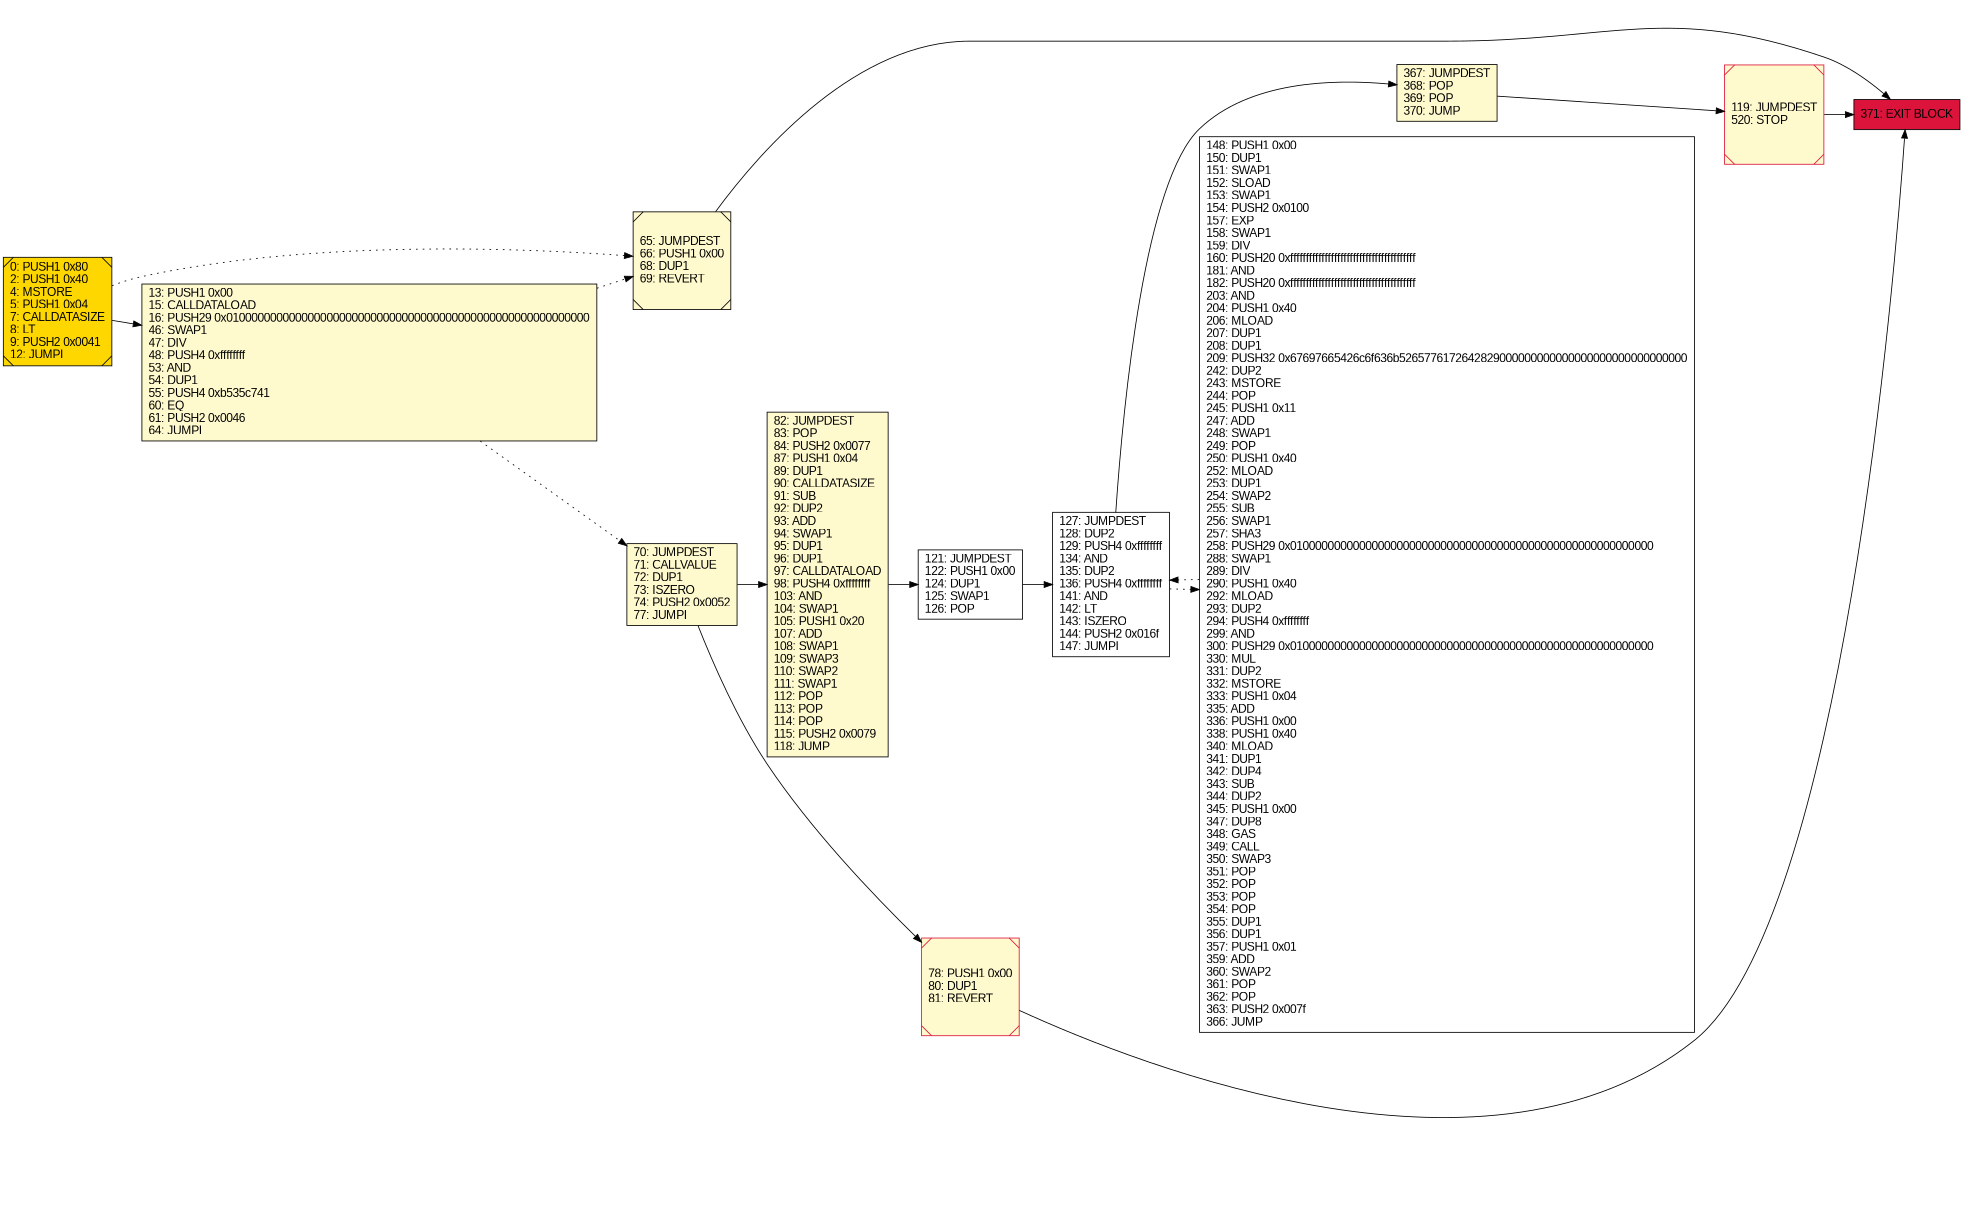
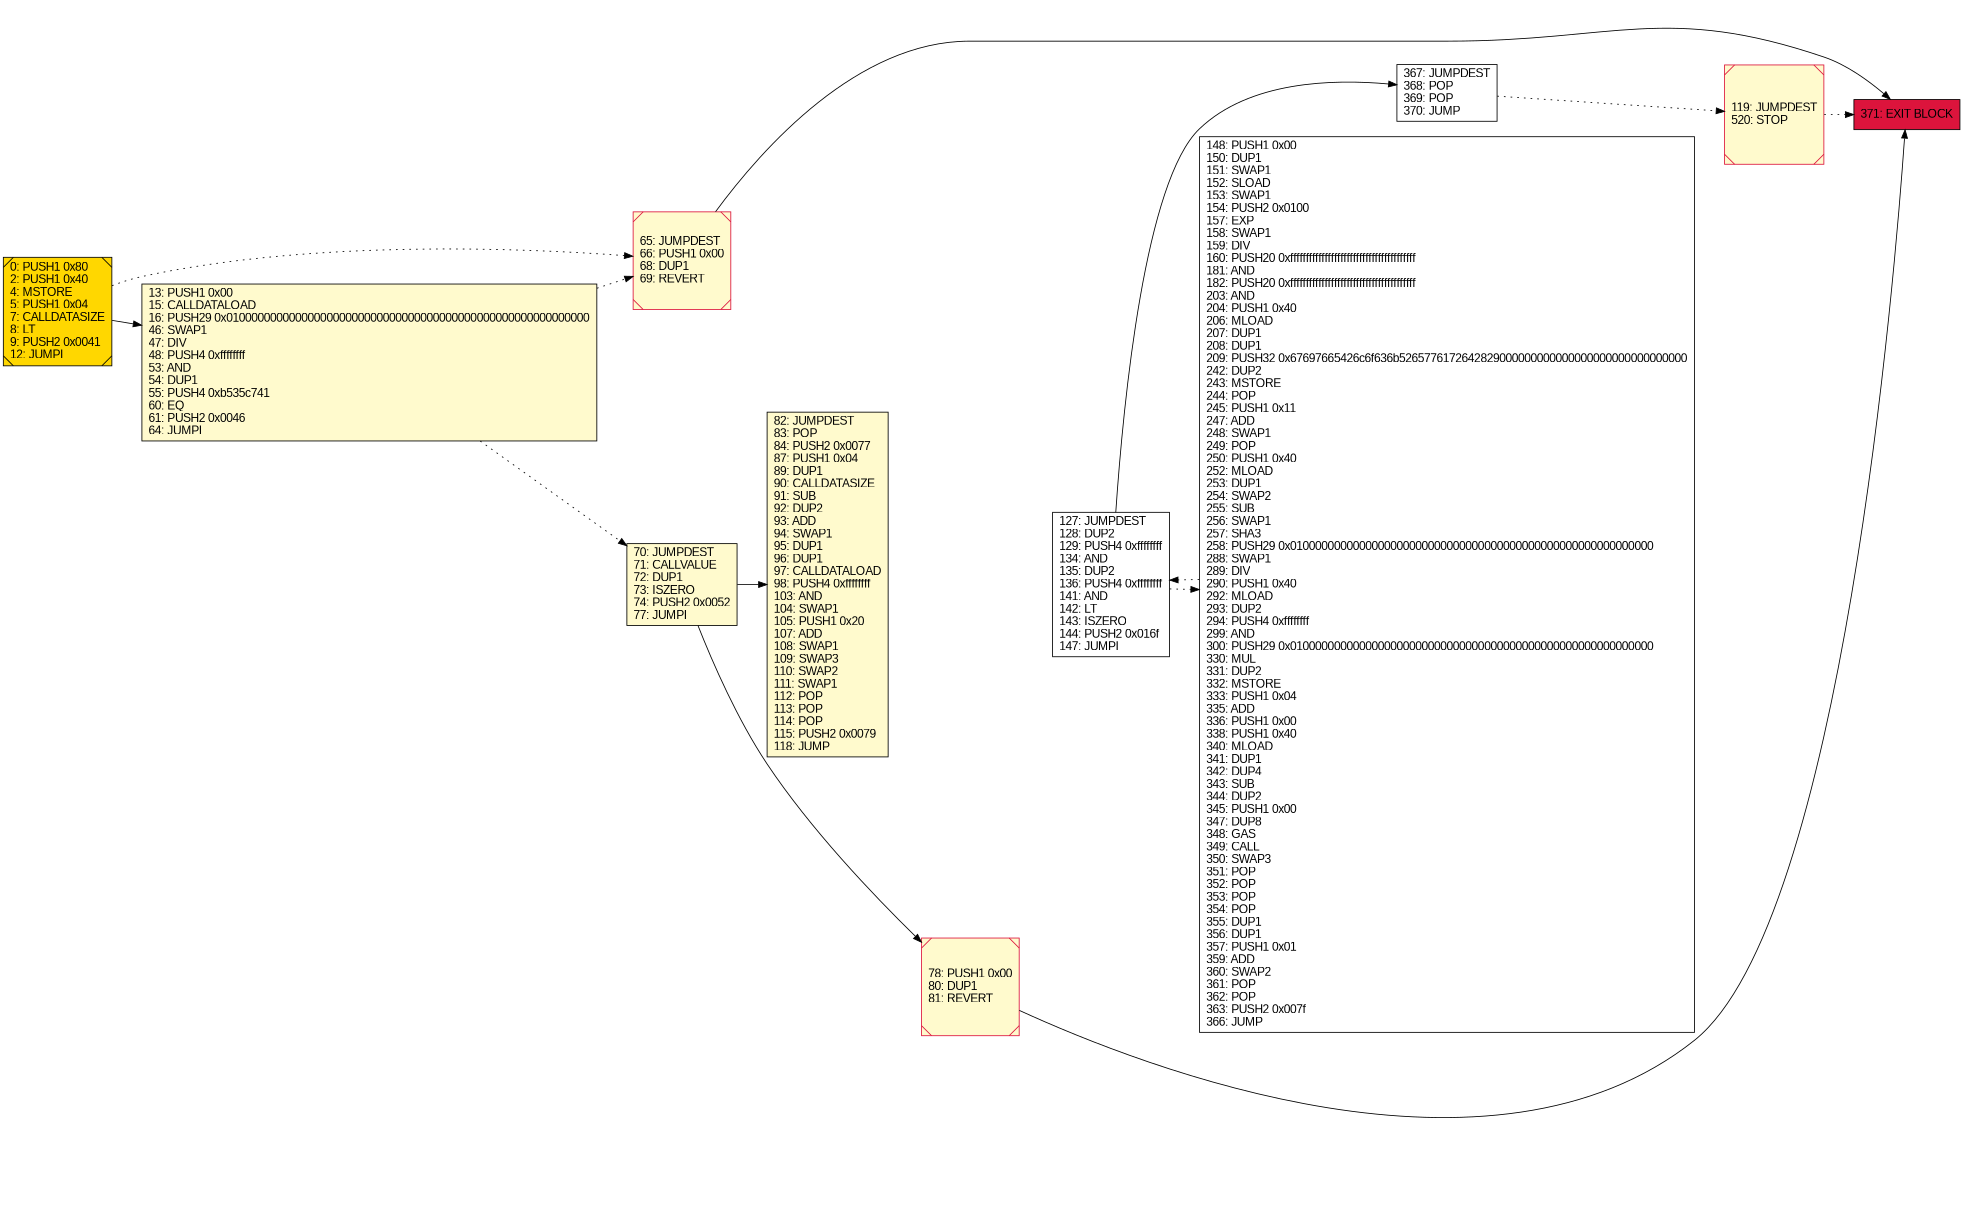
node "367: JUMPDEST 368: POP 369: POP 370: JUMP": fillcolor lemonchiffon -> white
edge "367: JUMPDEST 368: POP 369: POP 370: JUMP" -> "119: JUMPDEST 520: STOP": style solid -> dotted
edge "119: JUMPDEST 520: STOP" -> "371: EXIT BLOCK": style solid -> dotted
node "65: JUMPDEST 66: PUSH1 0x00 68: DUP1 69: REVERT": color black -> crimson
node "121: JUMPDEST 122: PUSH1 0x00 124: DUP1 125: SWAP1 126: POP": removed
